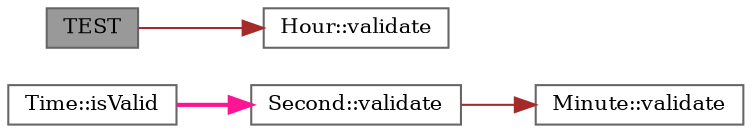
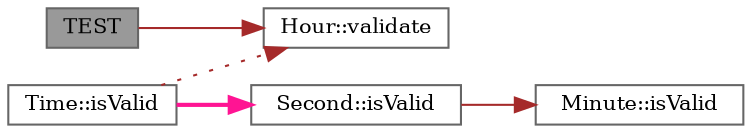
edge "Time::isValid" -> "Hour::validate": added
node "Second::validate": label "Second::validate" -> "Second::isValid"
node "Minute::validate": label "Minute::validate" -> "Minute::isValid"
